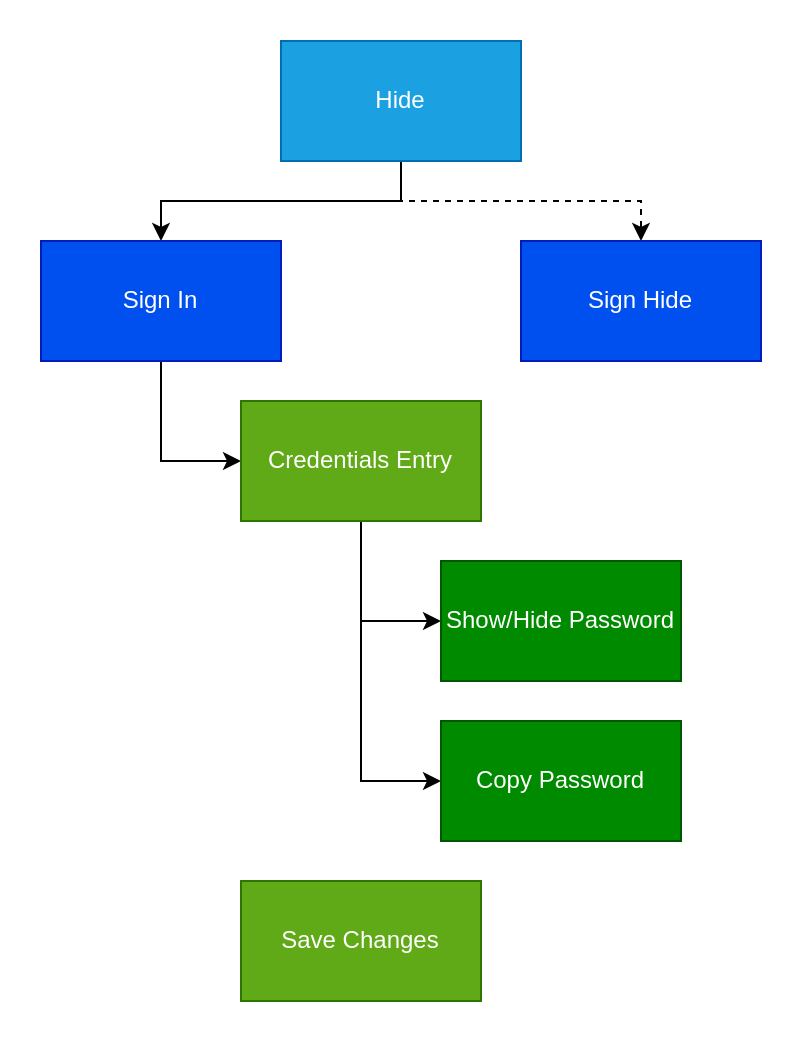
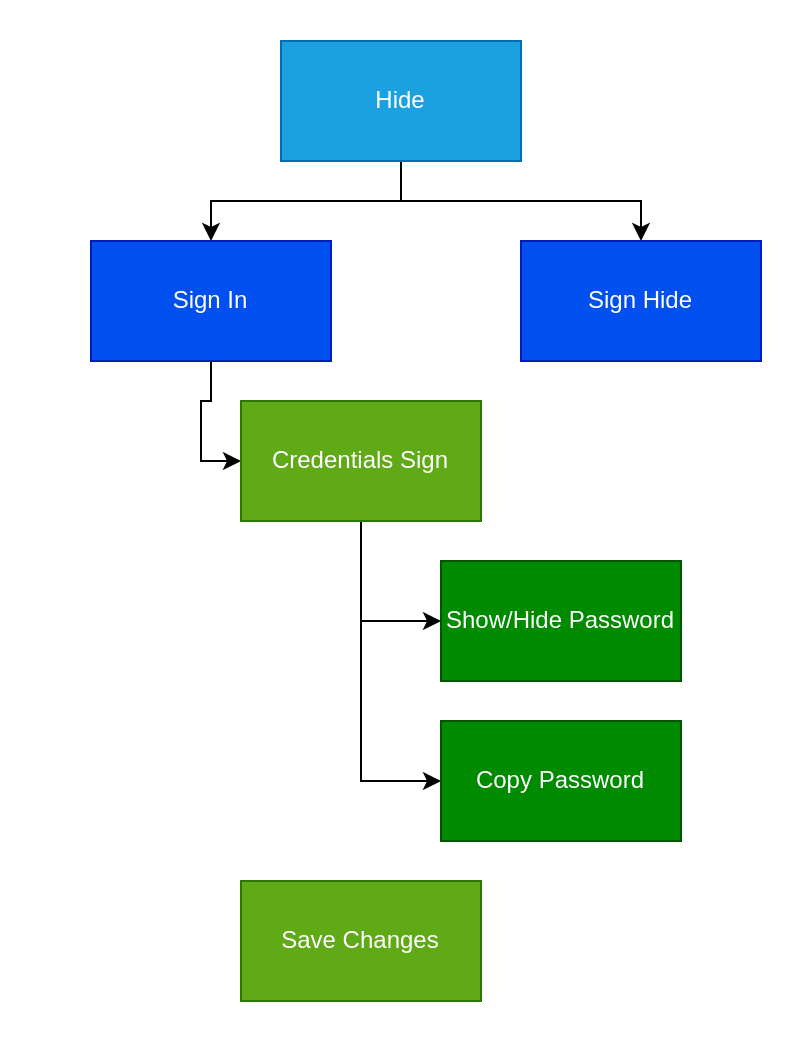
edge "Hide" -> "Sign Hide": style dashed -> solid
node "Sign In": moved (161, 301) -> (211, 301)
node "Credentials Entry": label "Credentials Entry" -> "Credentials Sign"
